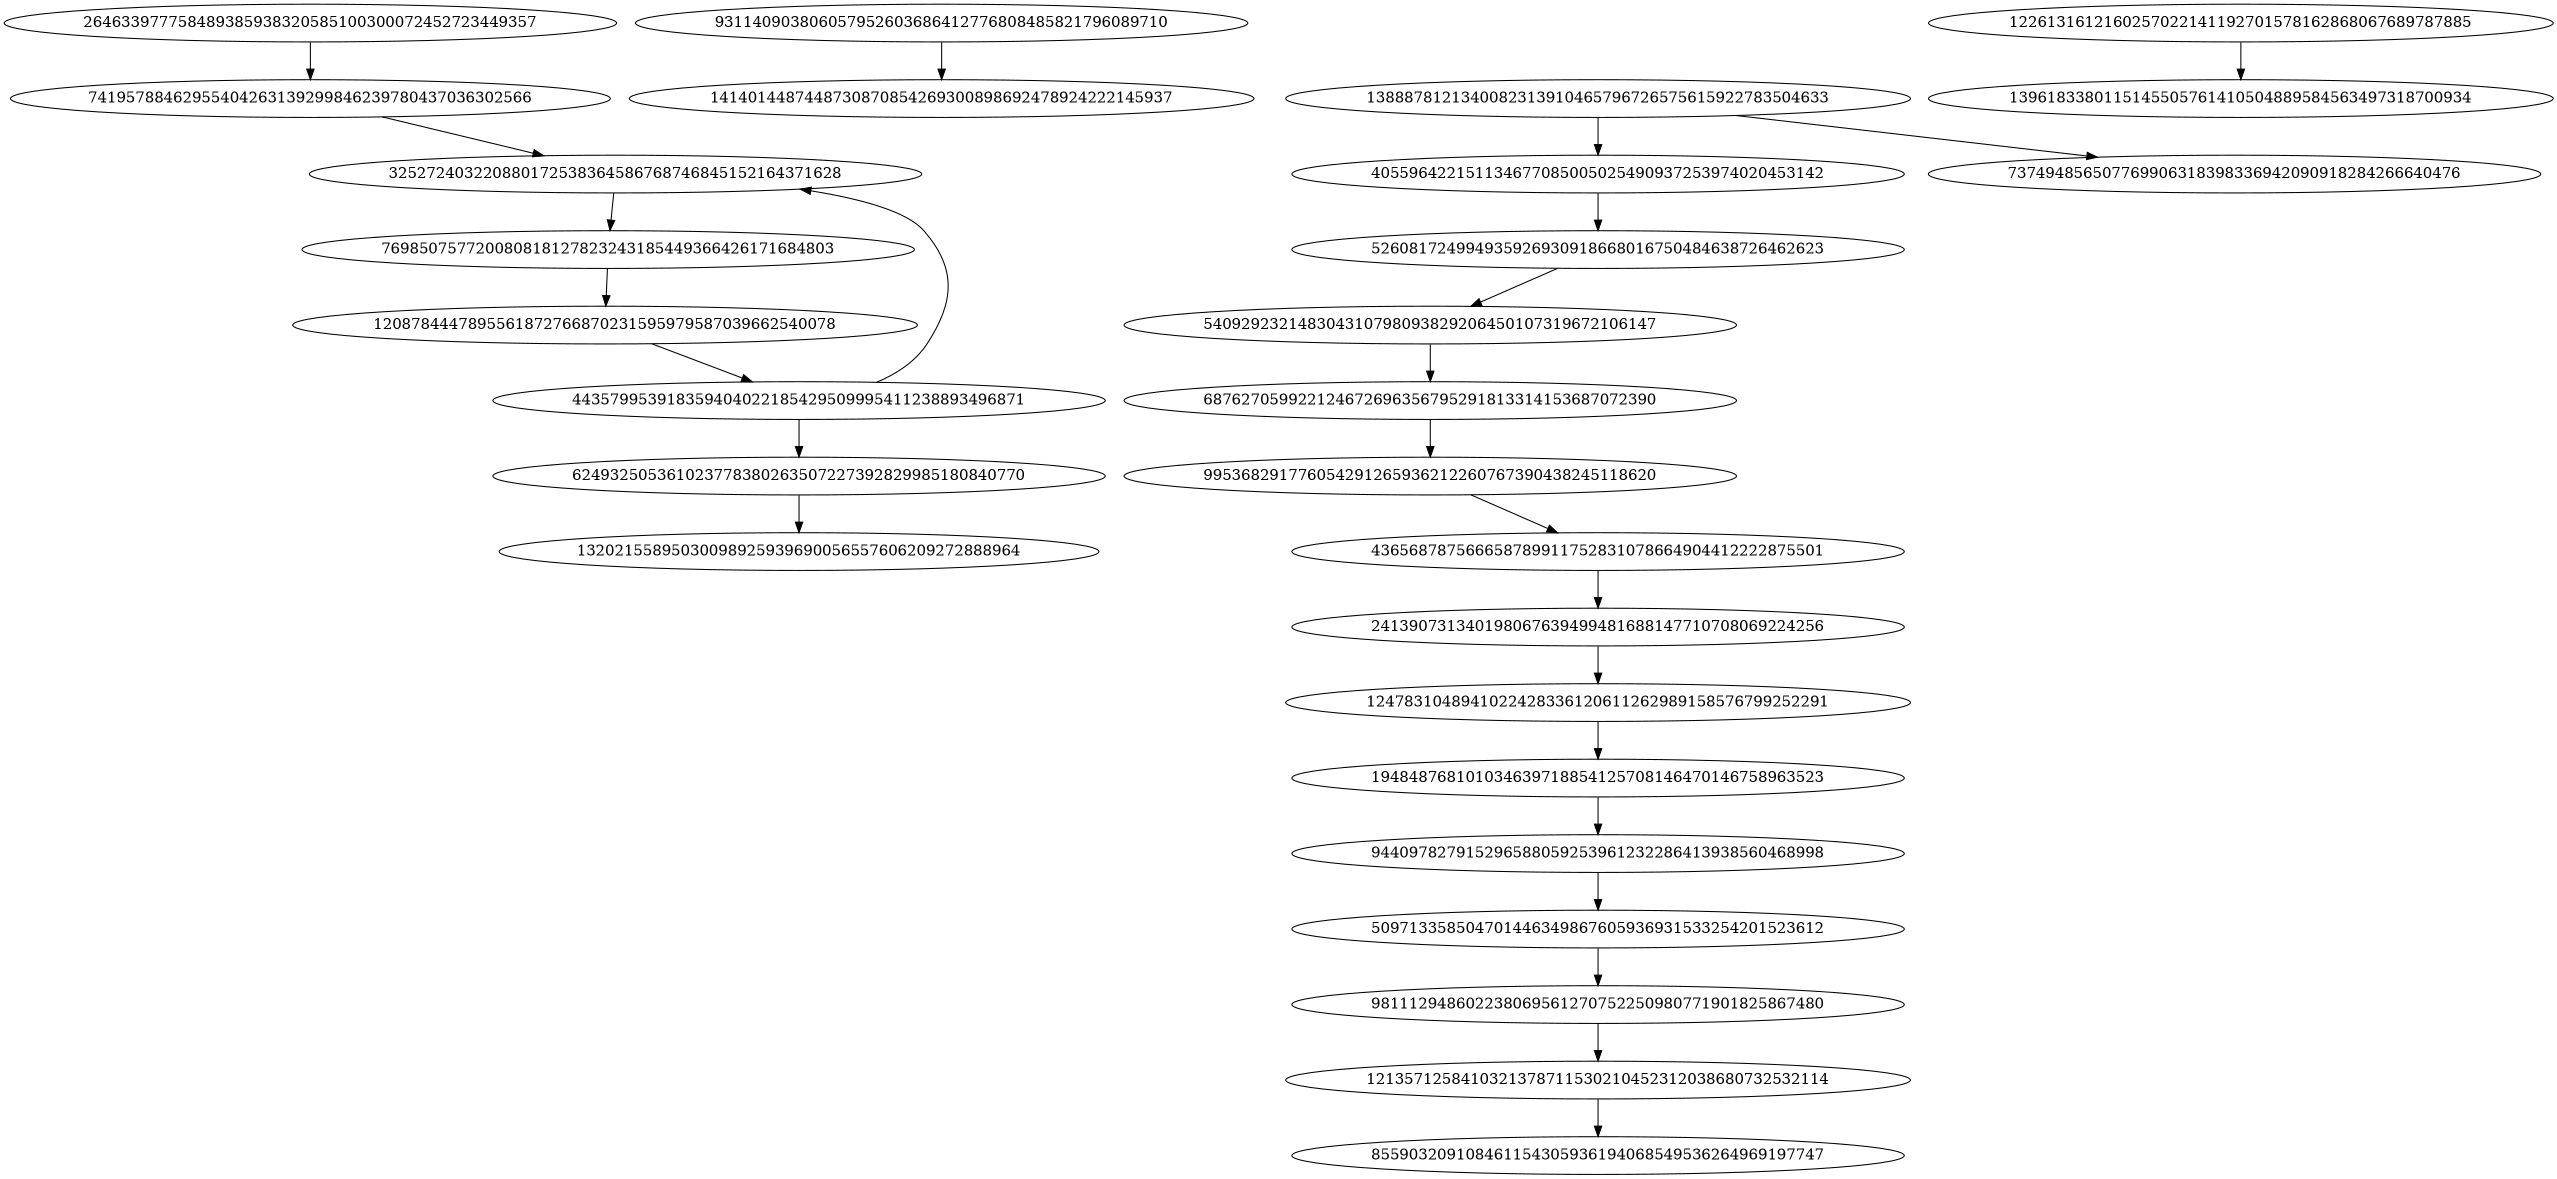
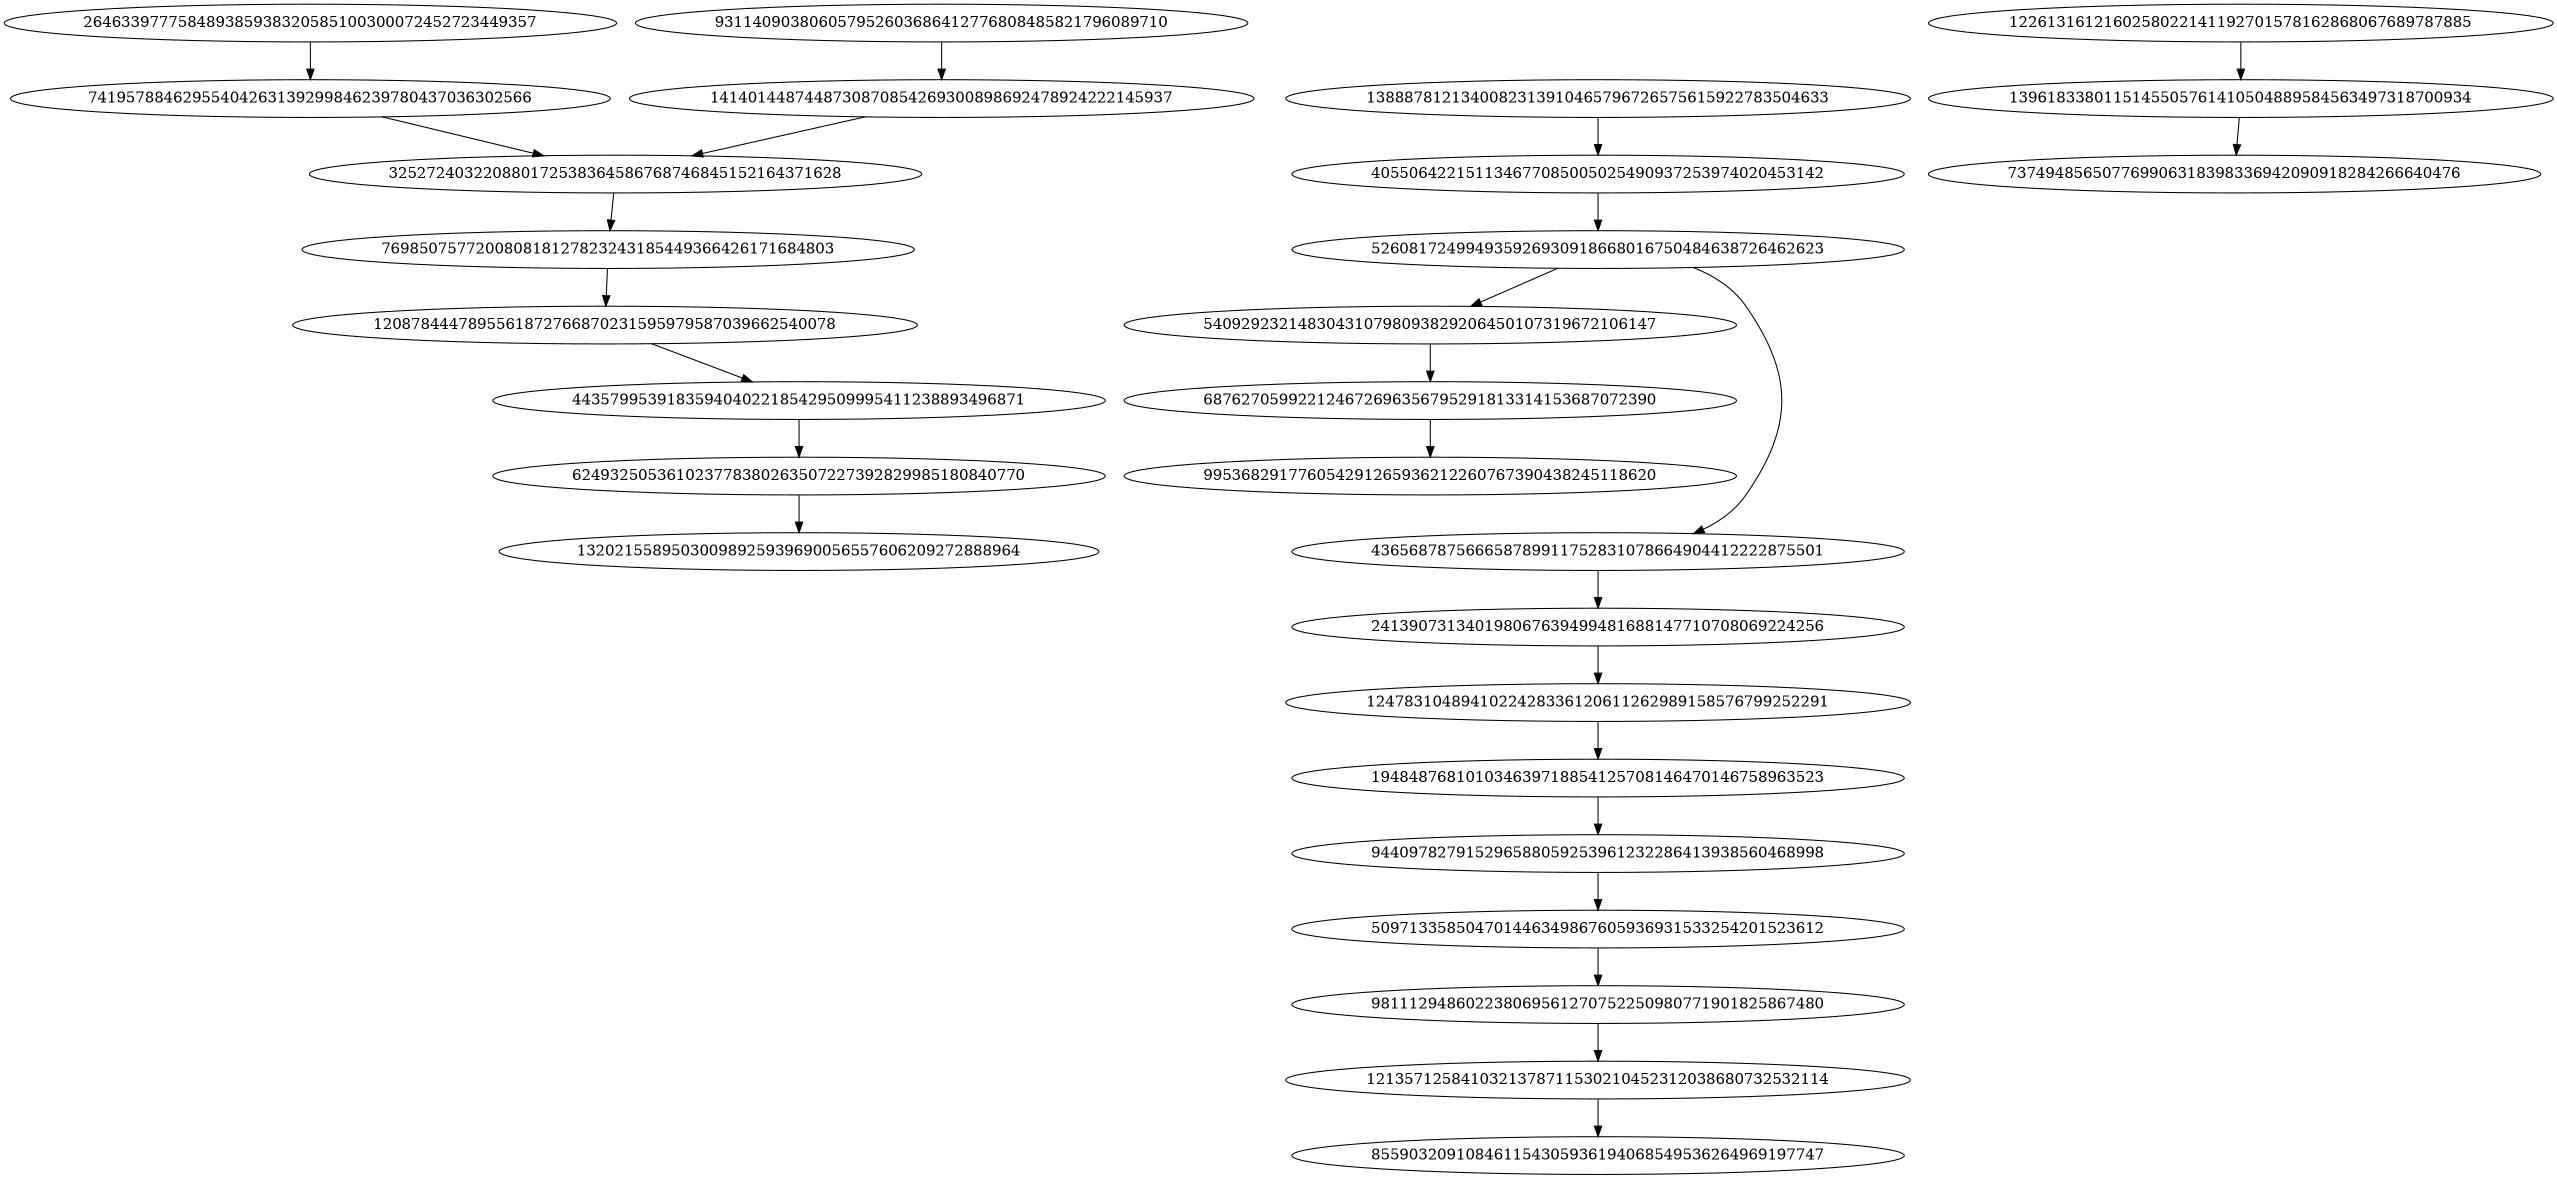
node "1226131612160257022141192701578162868067689787885": label "1226131612160257022141192701578162868067689787885" -> "1226131612160258022141192701578162868067689787885"
edge "1388878121340082313910465796726575615922783504633" -> "737494856507769906318398336942090918284266640476": now "1396183380115145505761410504889584563497318700934" -> "737494856507769906318398336942090918284266640476"
node "405596422151134677085005025490937253974020453142": label "405596422151134677085005025490937253974020453142" -> "405506422151134677085005025490937253974020453142"
edge "443579953918359404022185429509995411238893496871" -> "325272403220880172538364586768746845152164371628": now "1414014487448730870854269300898692478924222145937" -> "325272403220880172538364586768746845152164371628"
edge "995368291776054291265936212260767390438245118620" -> "436568787566658789911752831078664904412222875501": now "526081724994935926930918668016750484638726462623" -> "436568787566658789911752831078664904412222875501"
